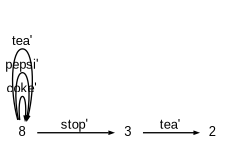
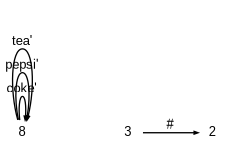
edge "3" -> "2": label "tea'" -> "#"
edge "8" -> "3": removed, label "stop'"
